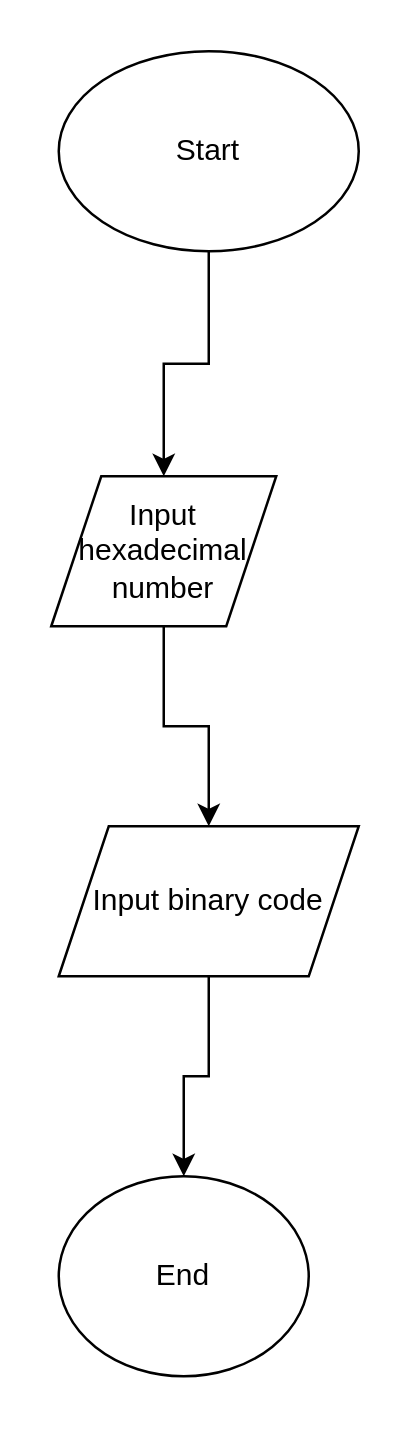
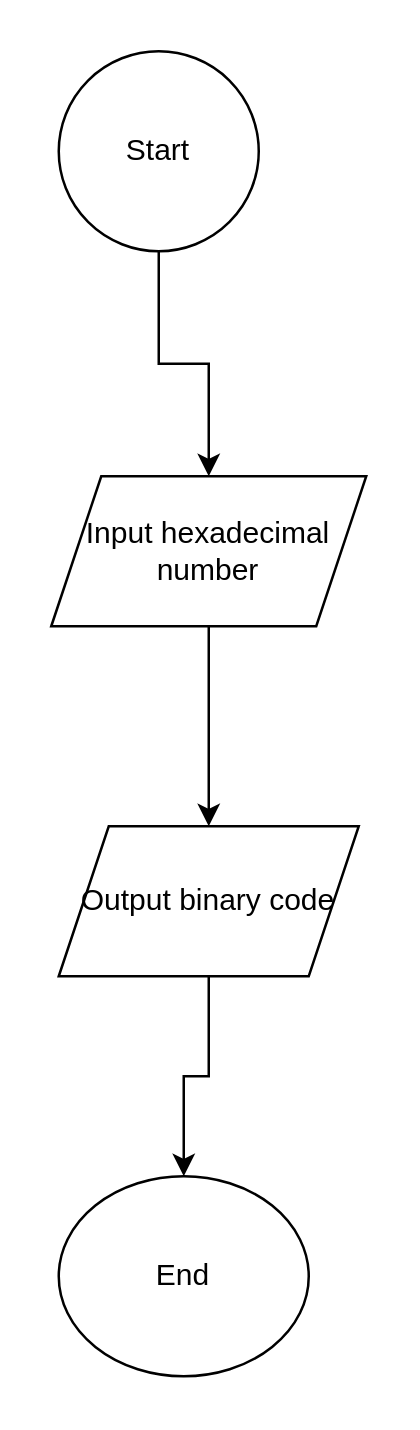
node "Start": size 300x200 -> 200x200
node "Input hexadecimal number": size 225x150 -> 315x150
node "Input binary code": label "Input binary code" -> "Output binary code"
